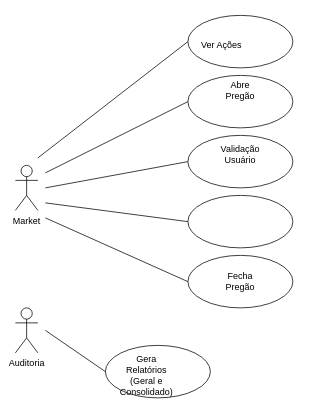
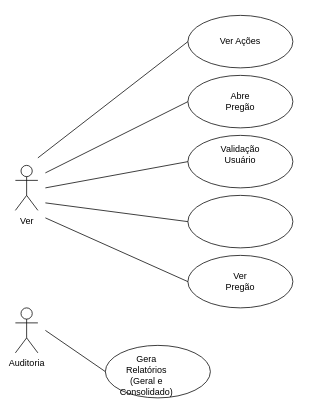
node "Ver Ações": moved (222, 45) -> (240, 42)
node "Abre Pregão": moved (240, 90) -> (240, 102)
node "Market": label "Market" -> "Ver"
node "Fecha Pregão": label "Fecha Pregão" -> "Ver Pregão"
